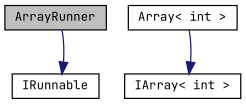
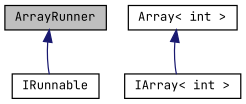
edge "ArrayRunner" -> "IRunnable": reversed
edge "Array< int >" -> "IArray< int >": reversed
